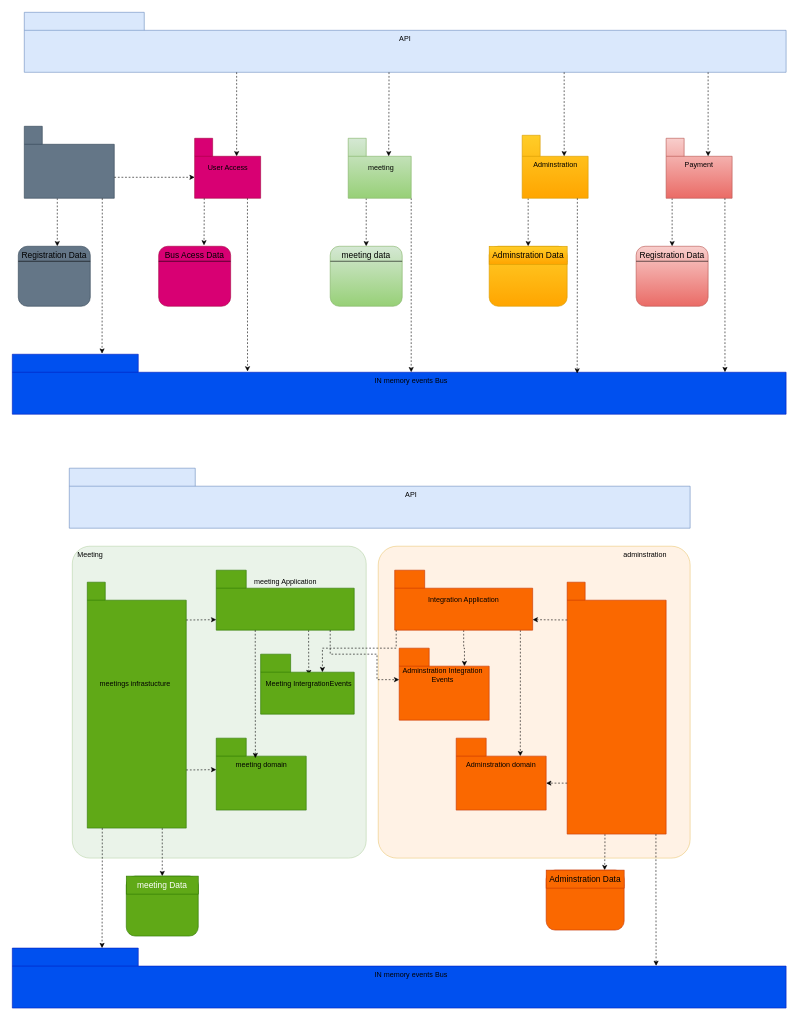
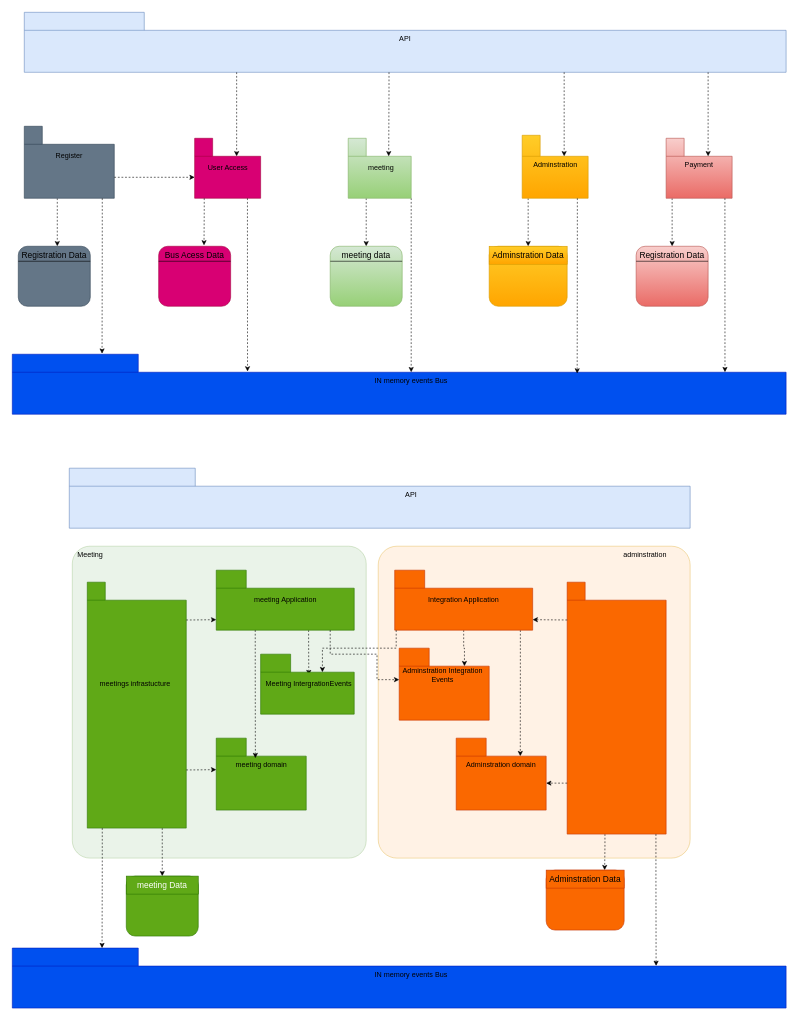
node "Register": added
node "meeting Application": moved (285, 582) -> (285, 600)
